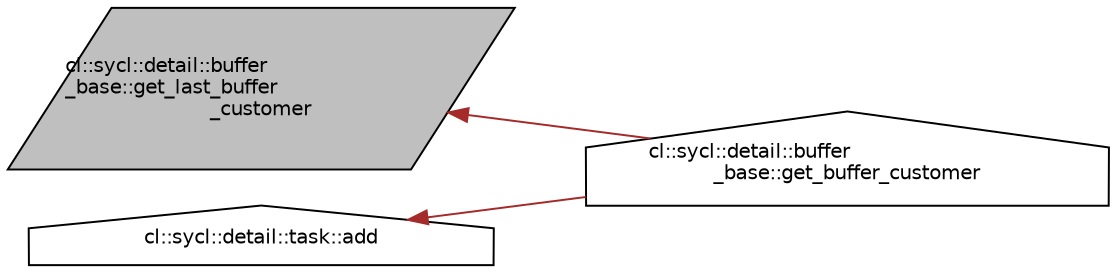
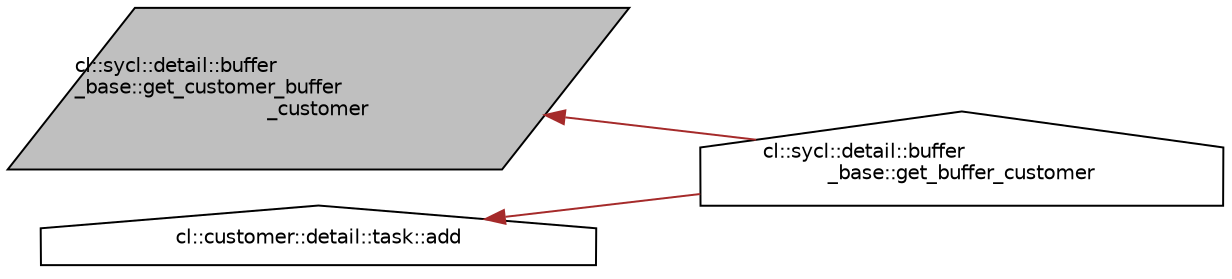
node "cl::sycl::detail::buffer _base::get_last_buffer _customer": label "cl::sycl::detail::buffer _base::get_last_buffer _customer" -> "cl::sycl::detail::buffer _base::get_customer_buffer _customer"
node "cl::sycl::detail::task::add": label "cl::sycl::detail::task::add" -> "cl::customer::detail::task::add"
